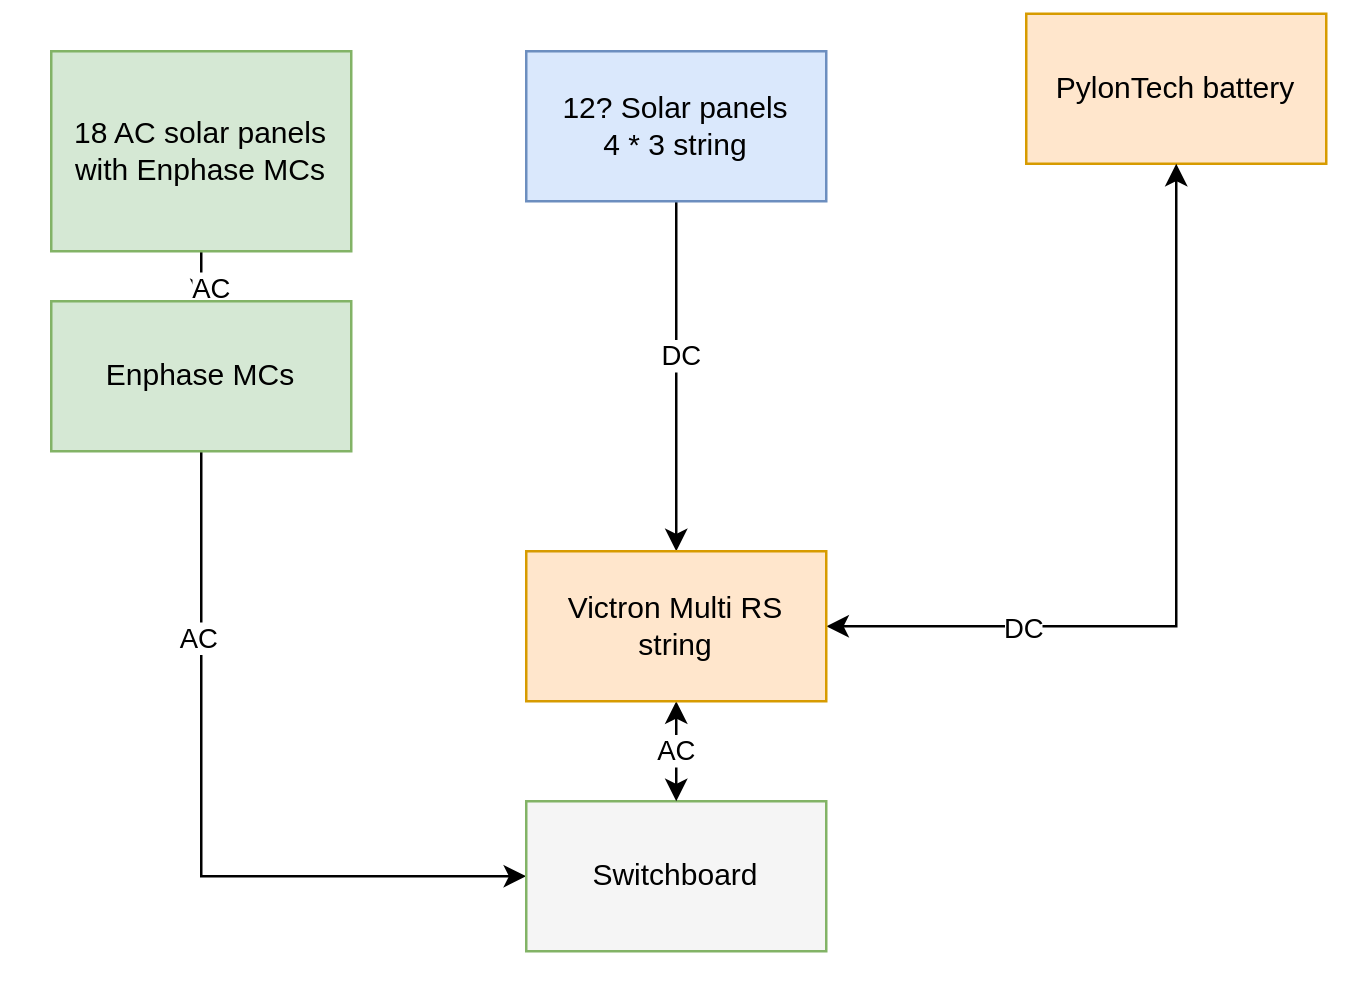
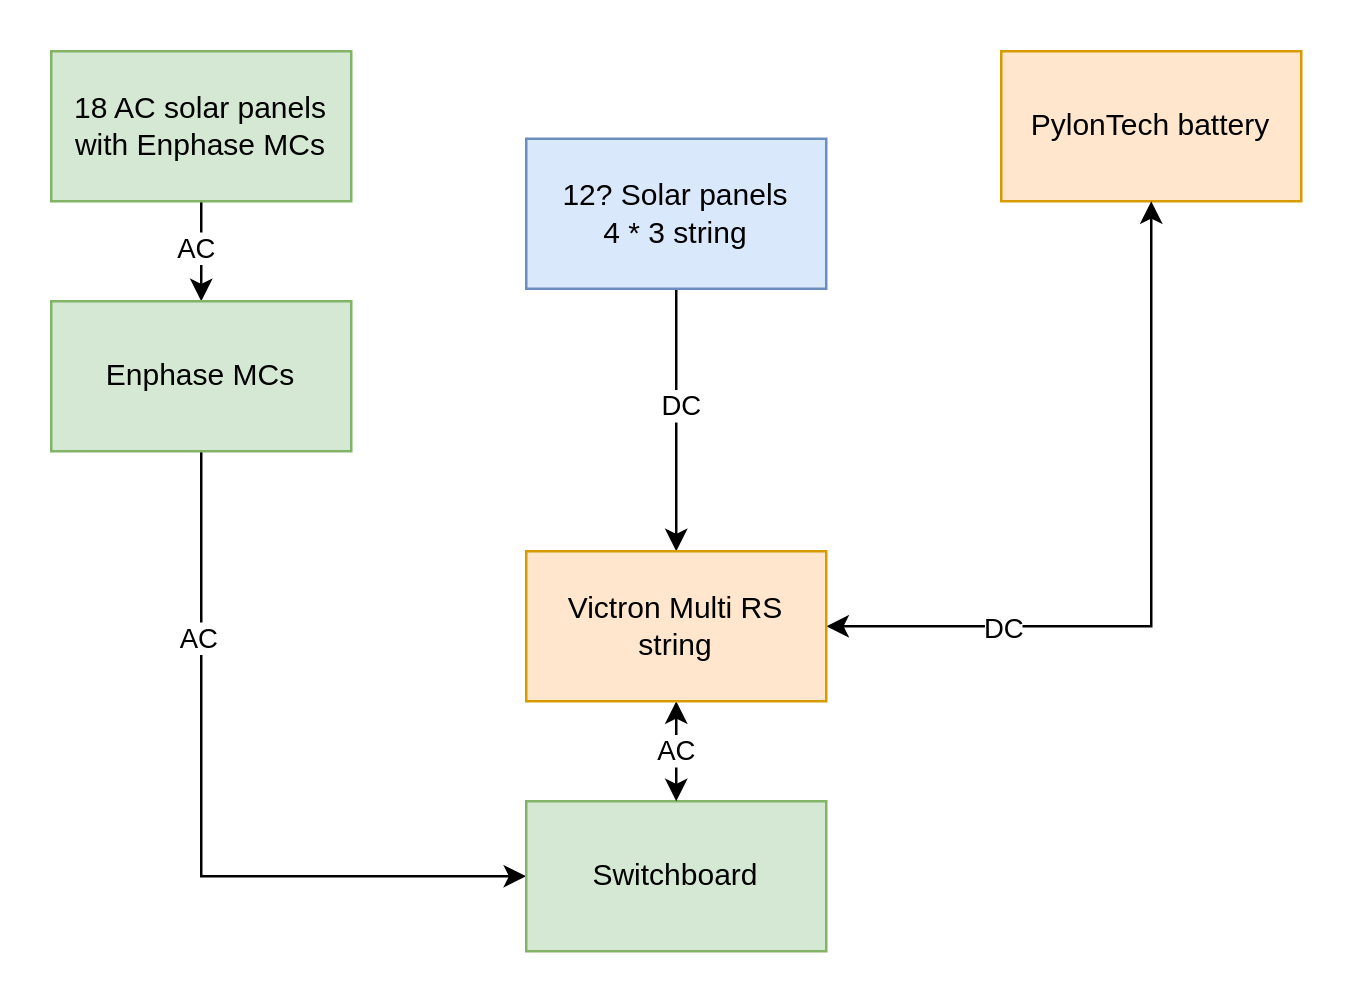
node "PylonTech battery": moved (1176, 89) -> (1151, 126)
node "12? Solar panels 4 * 3 string": moved (676, 126) -> (676, 214)
node "18 AC solar panels with Enphase MCs": size 300x200 -> 300x150
node "Switchboard": fillcolor #f5f5f5 -> #d5e8d4
